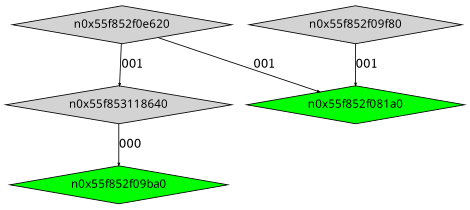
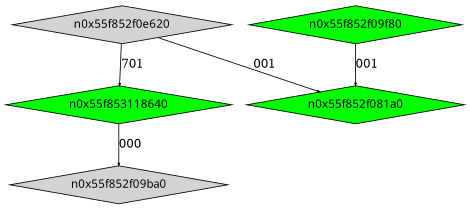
node "n0x55f852f09f80": fillcolor lightgrey -> green
edge "n0x55f852f0e620" -> "n0x55f853118640": label "001" -> "701"
node "n0x55f853118640": fillcolor lightgrey -> green
node "n0x55f852f09ba0": fillcolor green -> lightgrey
